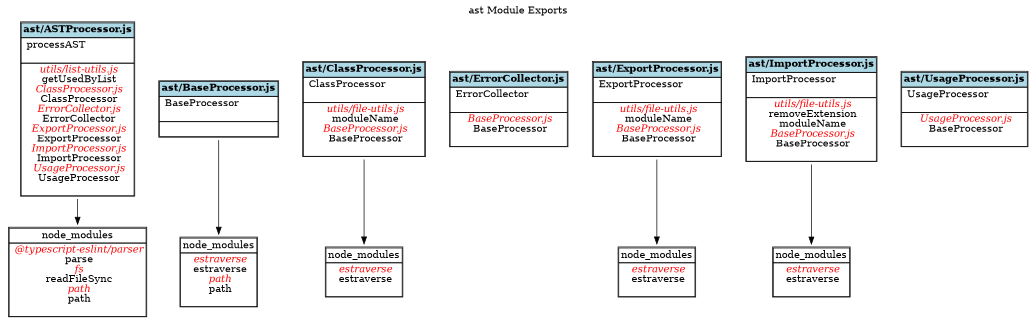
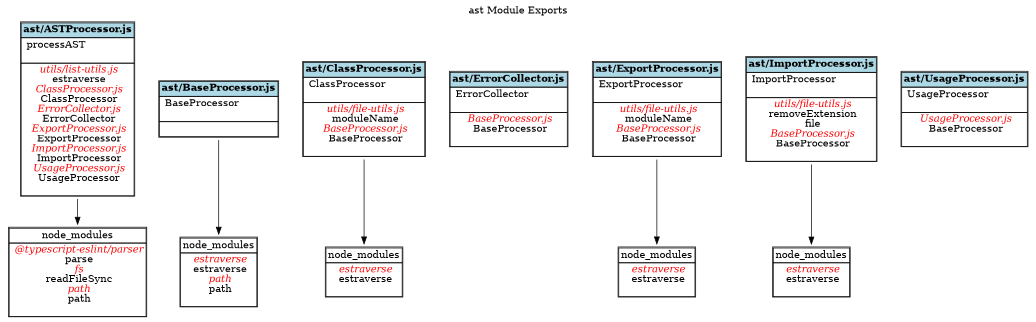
node "ast/ASTProcessor.js": text "getUsedByList" -> "estraverse"
node "ast/ImportProcessor.js": text "moduleName" -> "file"
